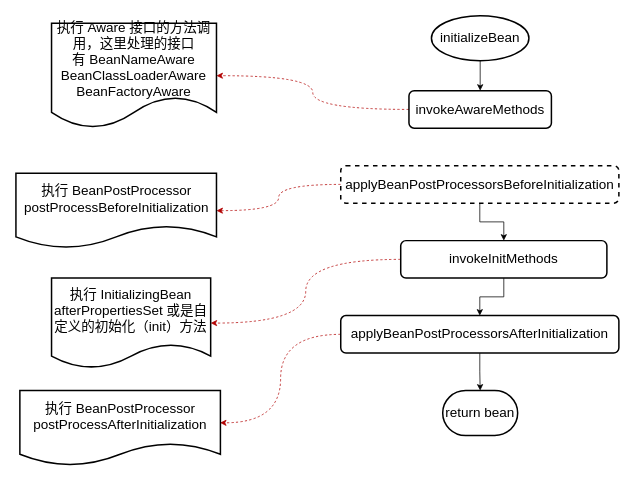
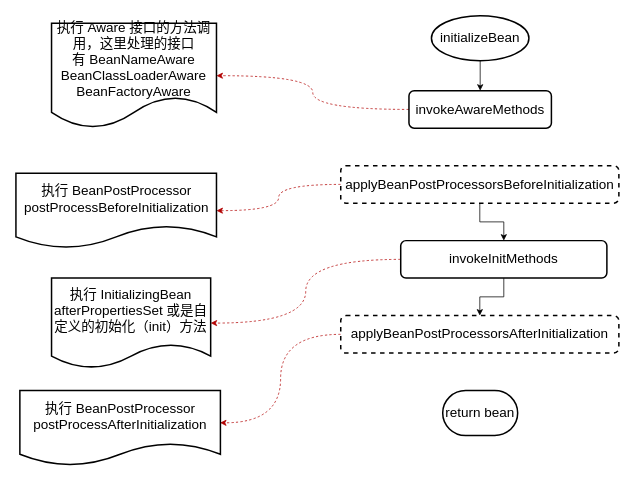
node "applyBeanPostProcessorsAfterInitialization": style solid -> dashed
edge "applyBeanPostProcessorsAfterInitialization" -> "return bean": removed
